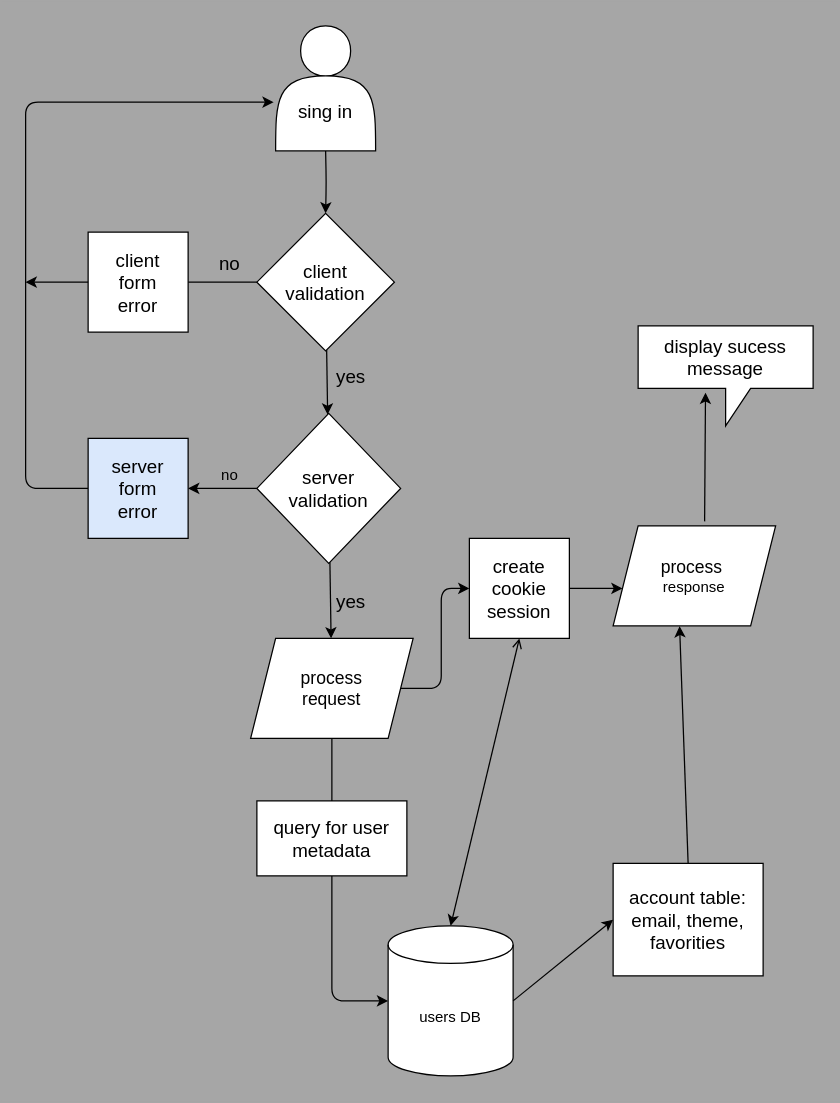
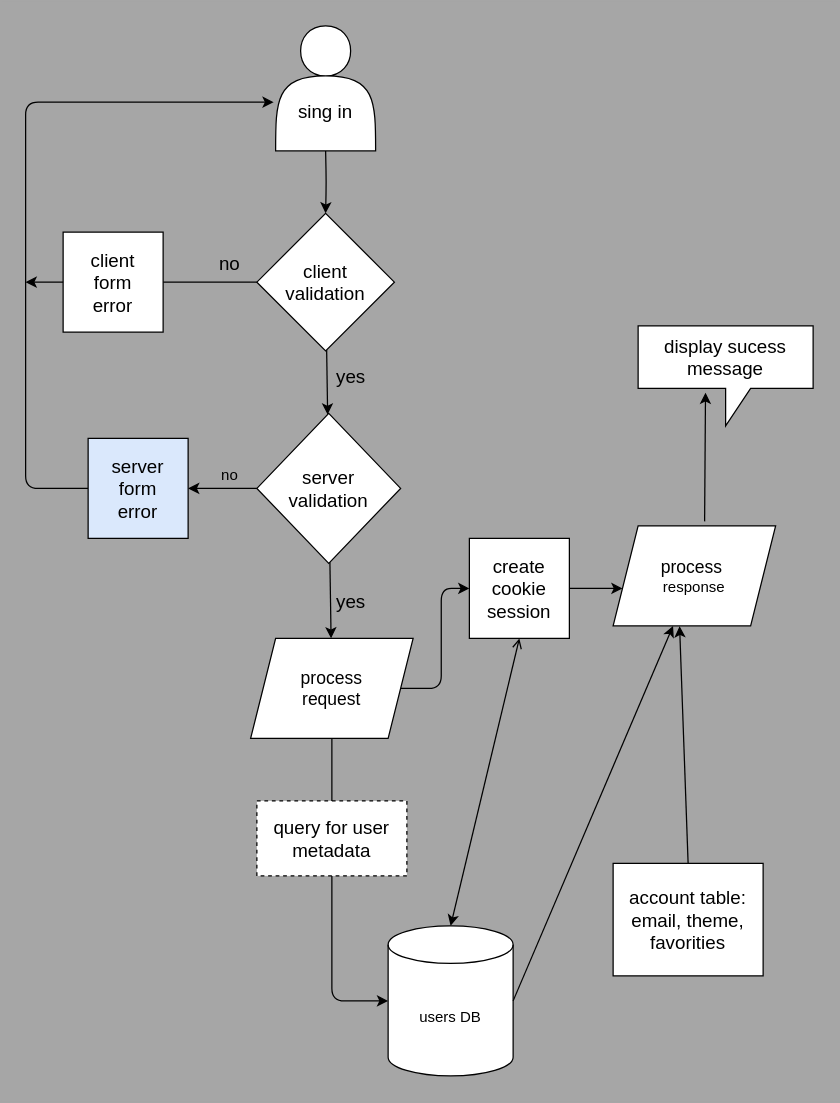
node "client form error": moved (138, 282) -> (113, 282)
node "query for usermetadata": style solid -> dashed
edge "users DB" -> "account table:email, theme, favorities": now "users DB" -> "process response"
